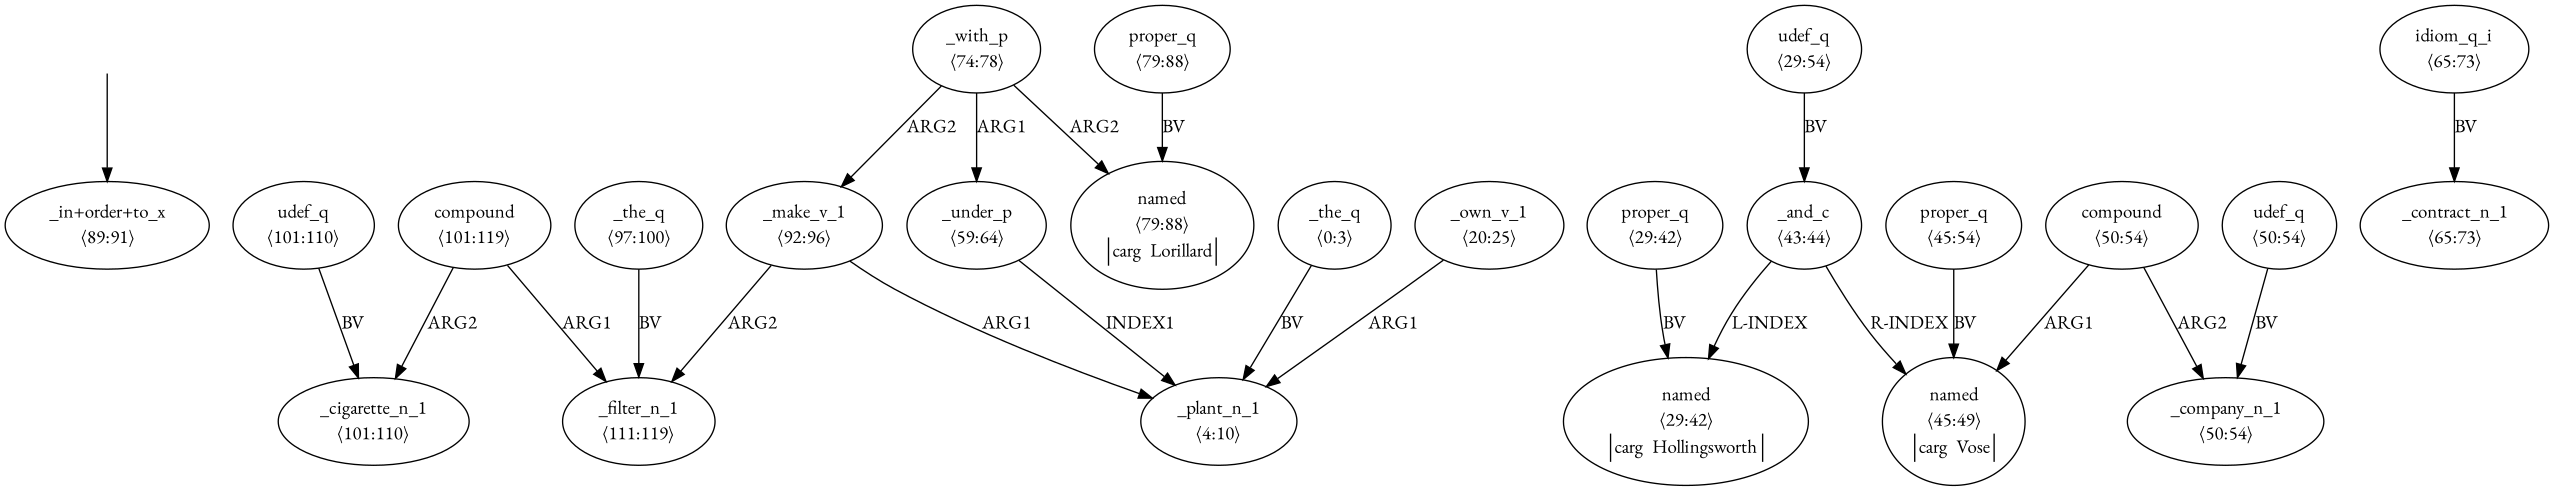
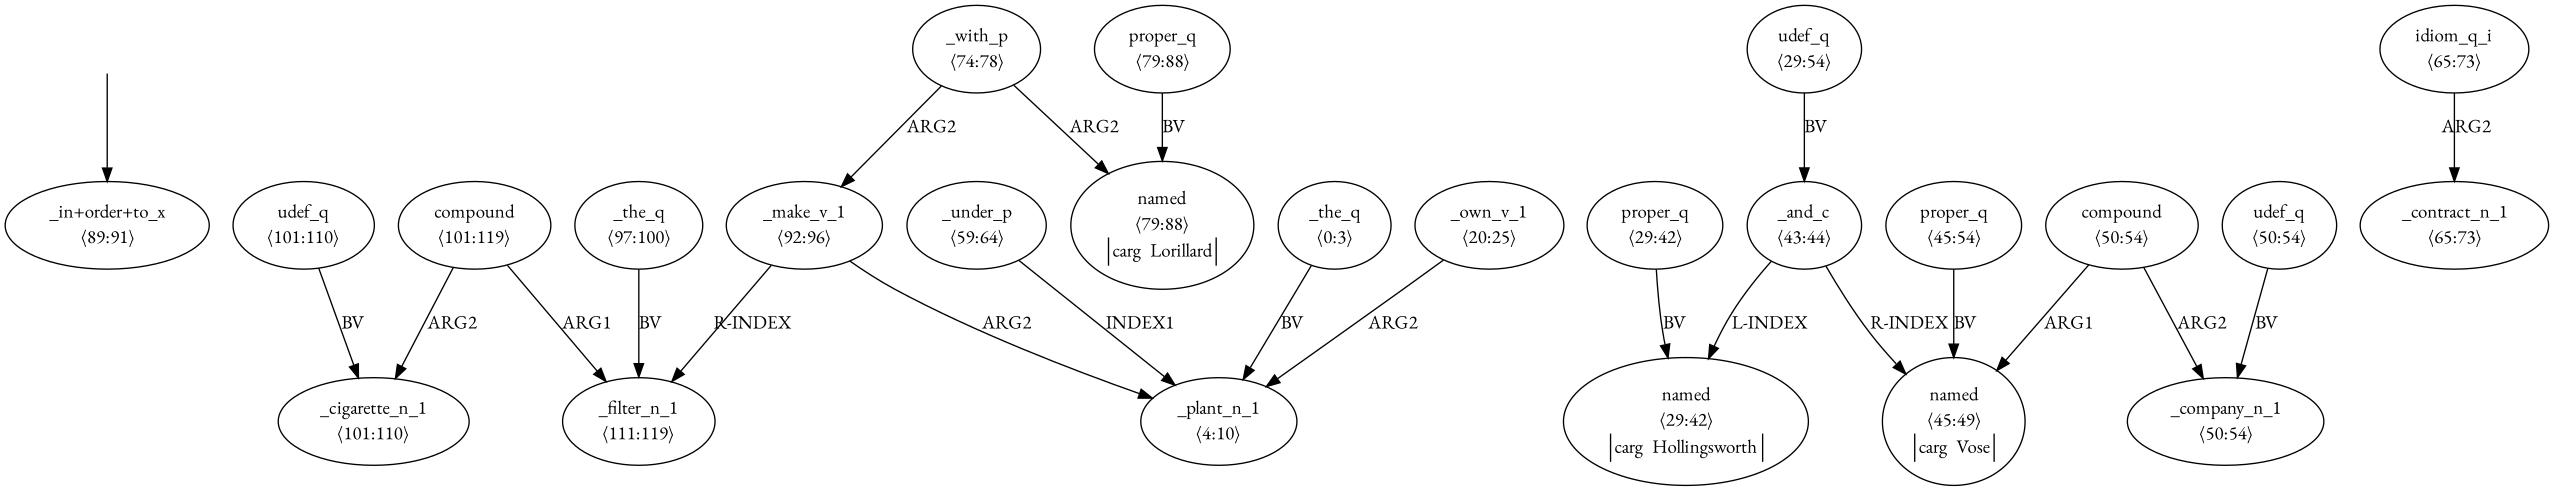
edge "idiom_q_i" -> "_contract_n_1": label "BV" -> "ARG2"
edge "_with_p" -> "_under_p": removed, label "ARG1"
edge "_make_v_1" -> "_filter_n_1": label "ARG2" -> "R-INDEX"
edge "_make_v_1" -> "_plant_n_1": label "ARG1" -> "ARG2"
edge "_own_v_1" -> "_plant_n_1": label "ARG1" -> "ARG2"
